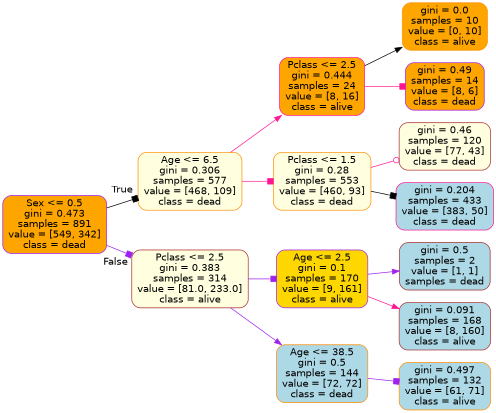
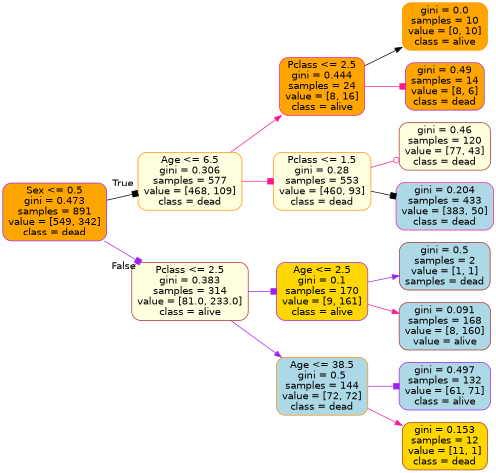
node "gini = 0.091 samples = 168 value = [8, 160] class = alive": label "gini = 0.091 samples = 168 value = [8, 160] class = alive" -> "gini = 0.091 samples = 168 value = [8, 160] value = alive"
node "gini = 0.497 samples = 132 value = [61, 71] class = alive": color darkorange -> purple
node "gini = 0.153 samples = 12 value = [11, 1] class = dead": added
